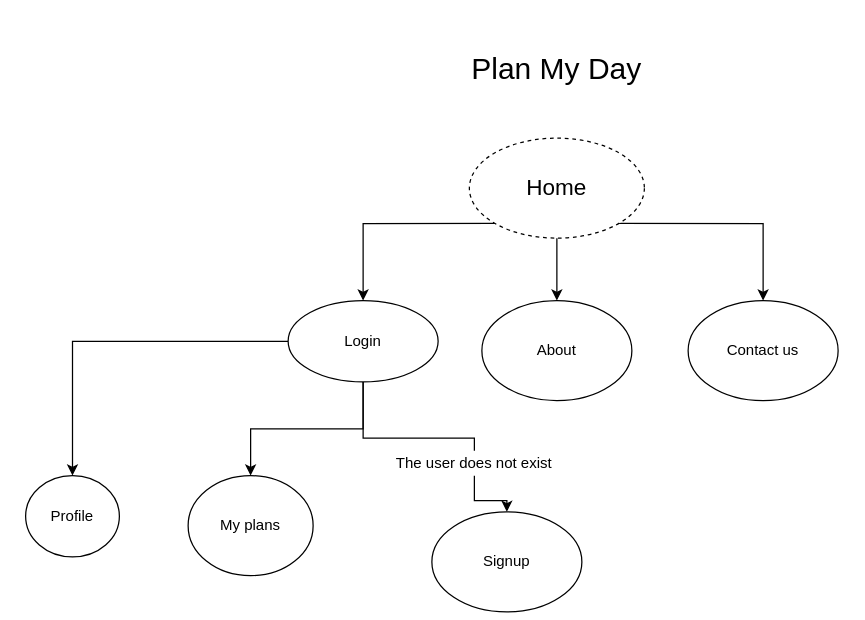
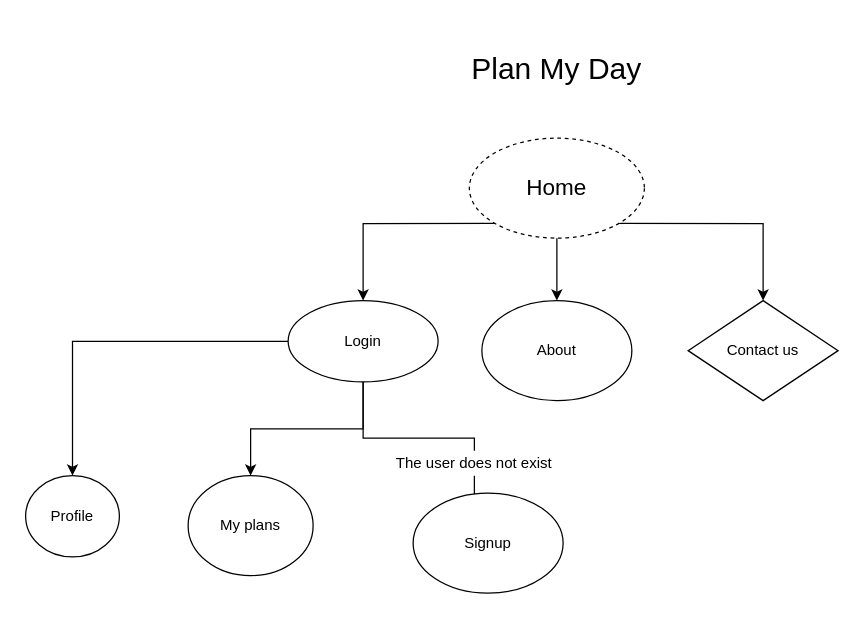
node "Contact us": shape ellipse -> diamond
node "Signup": moved (507, 562) -> (488, 543)
